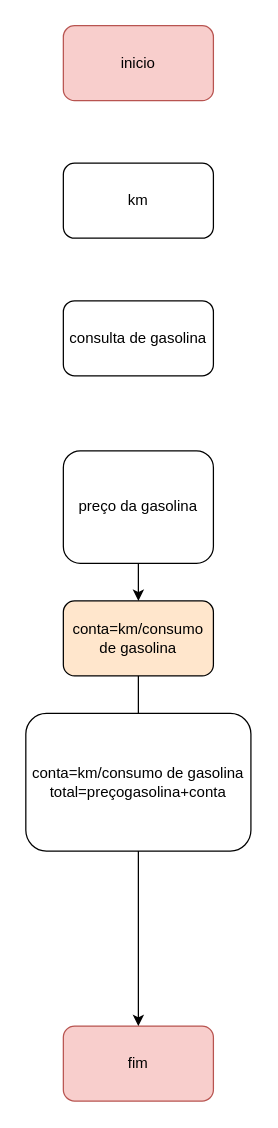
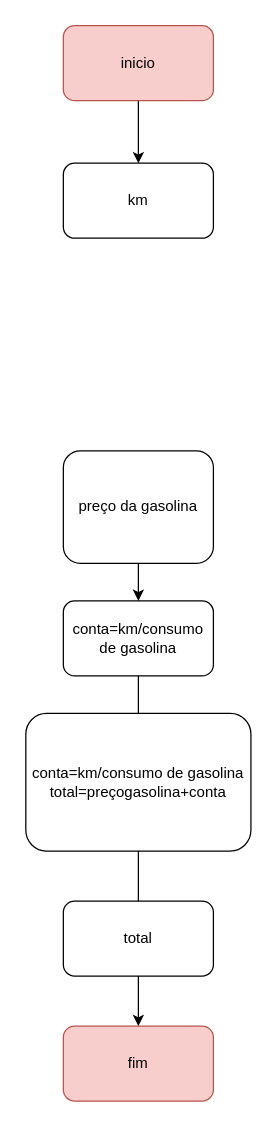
edge "inicio" -> "km": added
node "consulta de gasolina": removed
node "conta=km/consumo de gasolina": fillcolor #ffe6cc -> #ffffff
node "total": added
